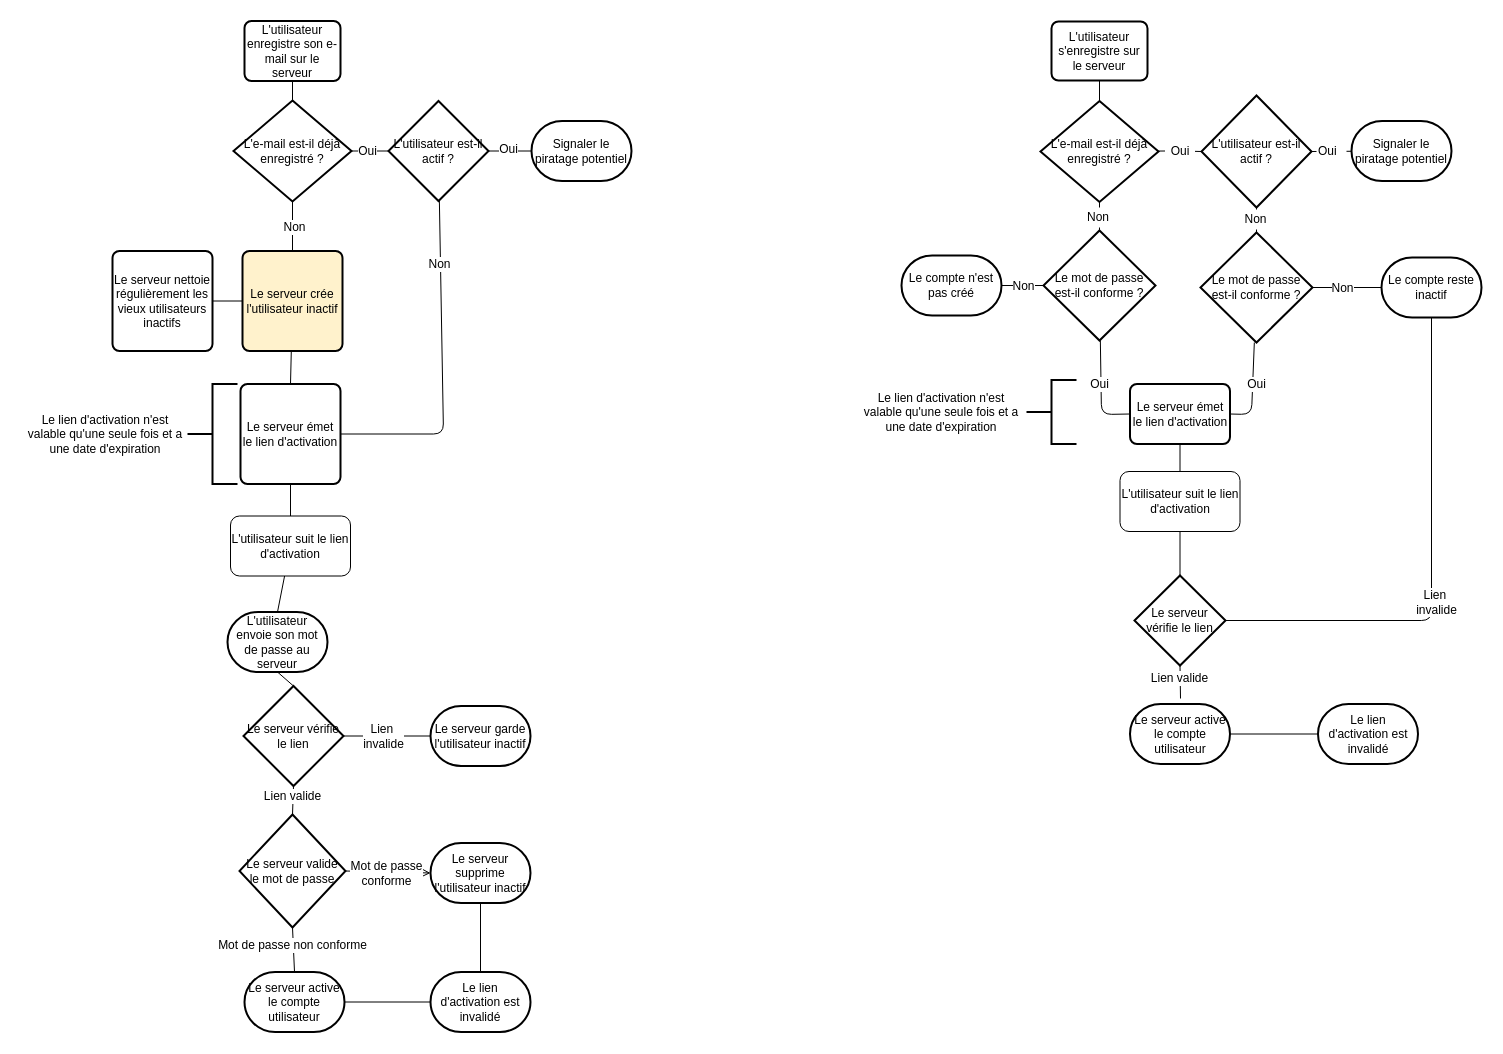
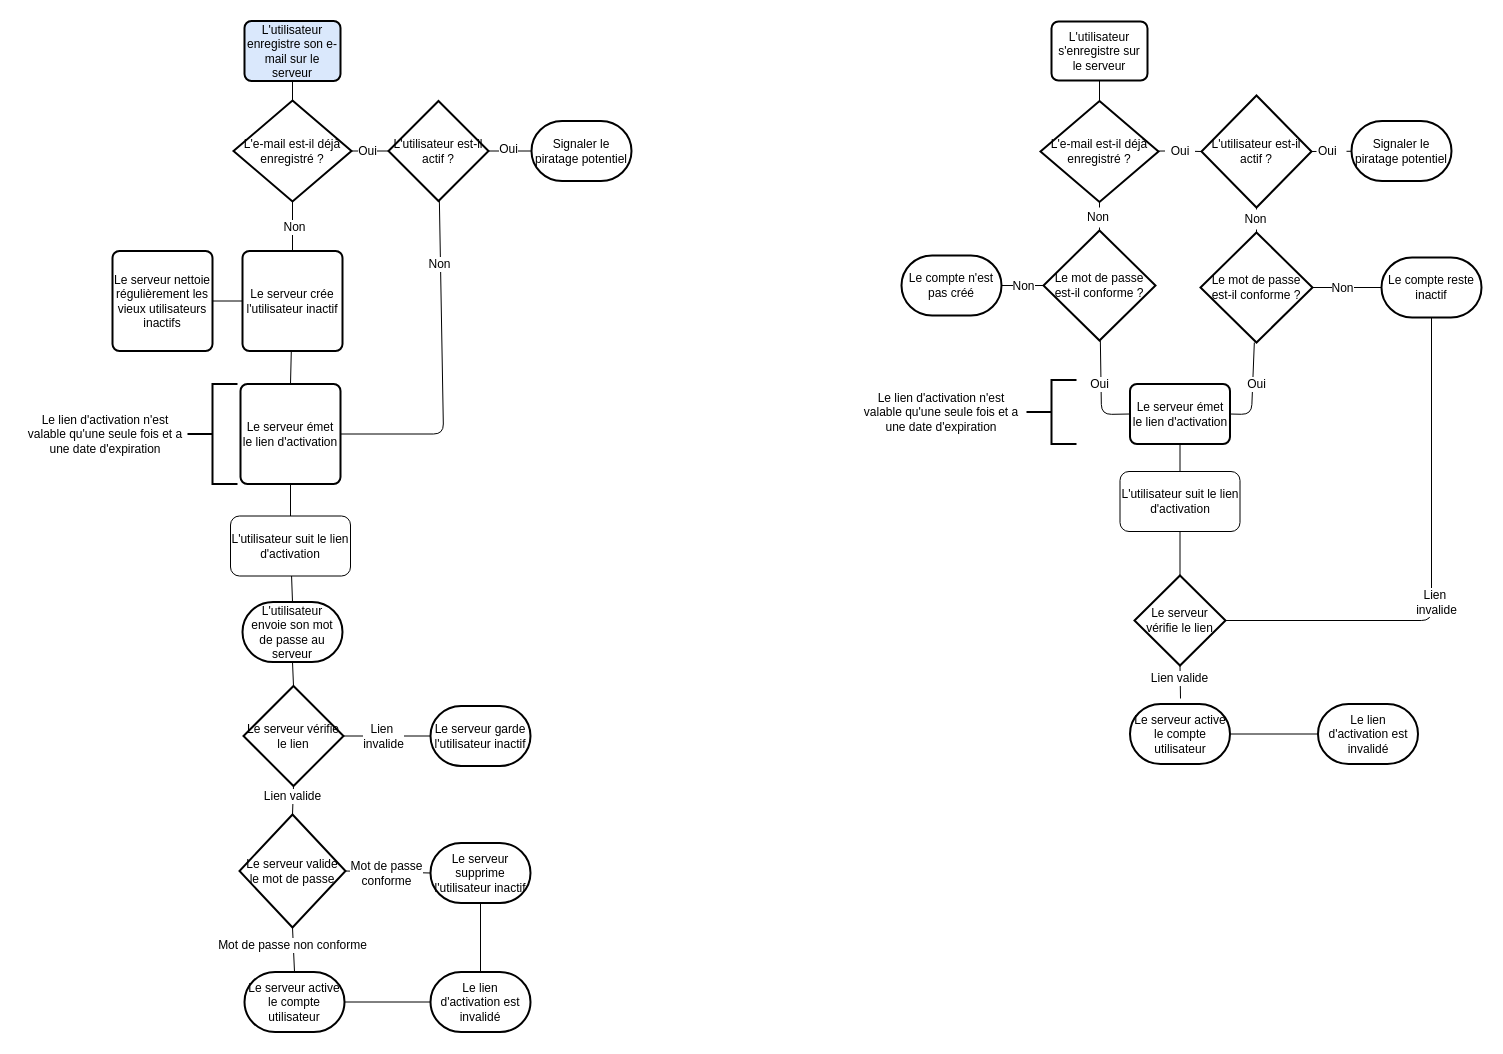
node "L'utilisateur enregistre son e-mail sur le serveur": fillcolor #ffffff -> #dae8fc
node "Le serveur crée l'utilisateur inactif": fillcolor #fff2cc -> #ffffff
node "L'utilisateur envoie son mot de passe au serveur": moved (278, 642) -> (293, 632)
edge "Le serveur valide le mot de passe" -> "Le serveur supprime l'utilisateur inactif": arrowhead open -> none
